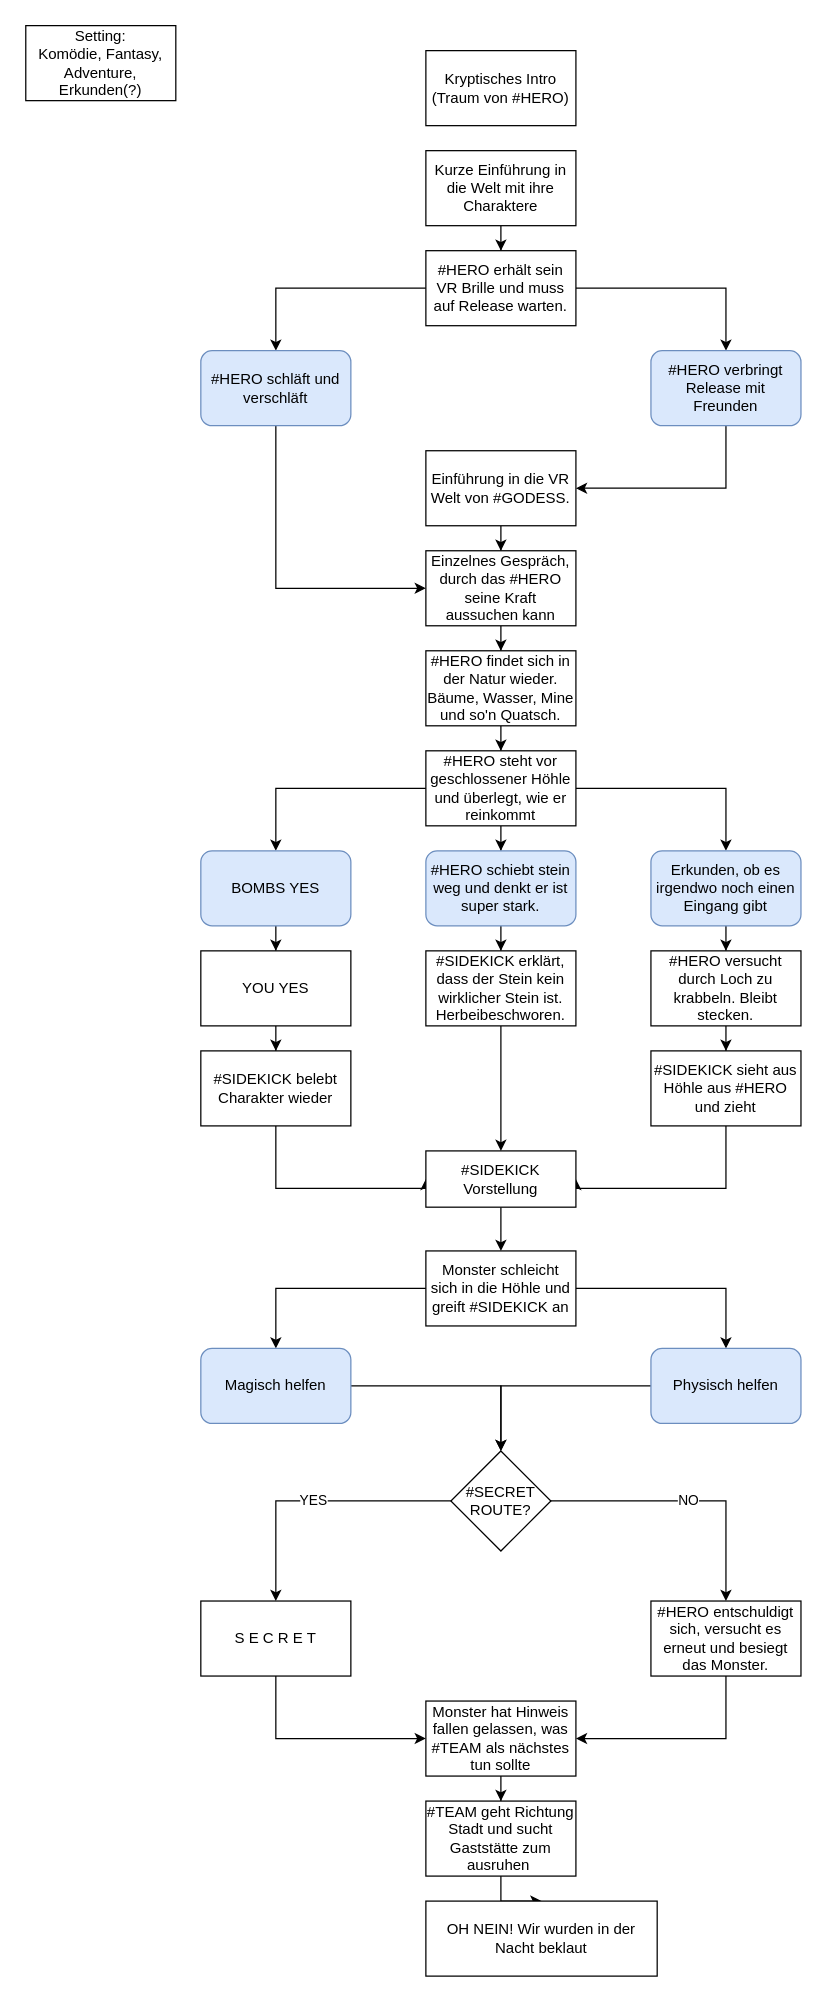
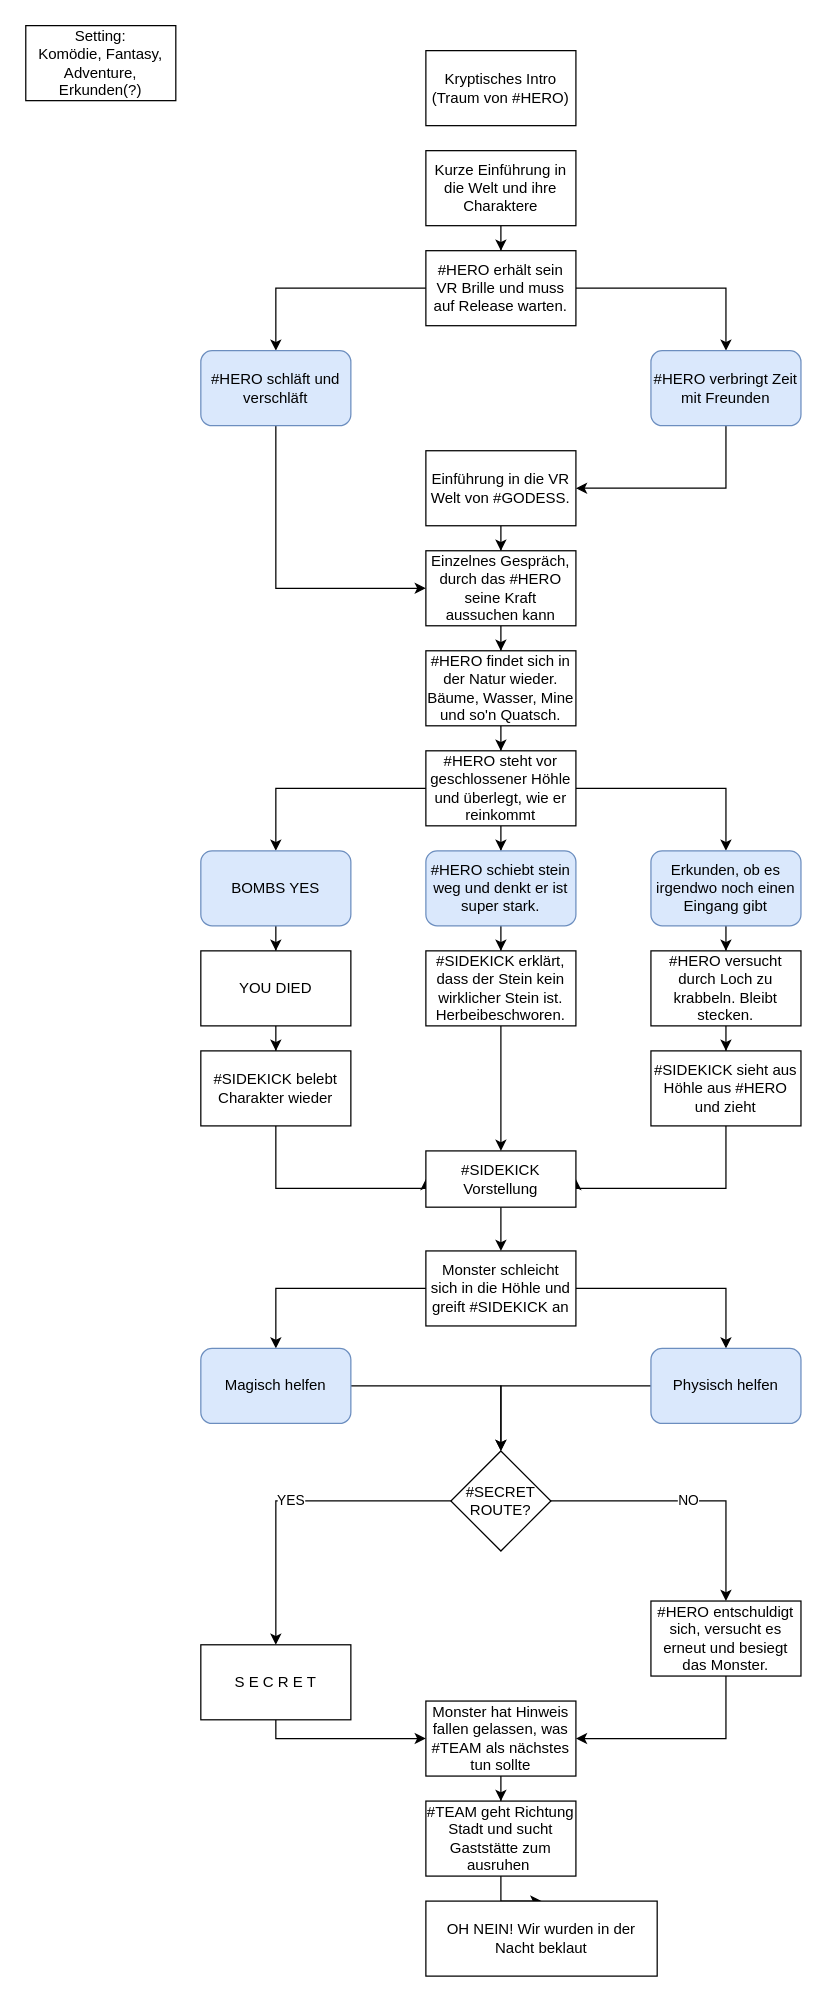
node "Kurze Einführung in die Welt mit ihre Charaktere": label "Kurze Einführung in die Welt mit ihre Charaktere" -> "Kurze Einführung in die Welt und ihre Charaktere"
node "#HERO verbringt Release mit Freunden": label "#HERO verbringt Release mit Freunden" -> "#HERO verbringt Zeit mit Freunden"
node "YOU YES": label "YOU YES" -> "YOU DIED"
node "S E C R E T": moved (276, 1638) -> (276, 1682)
